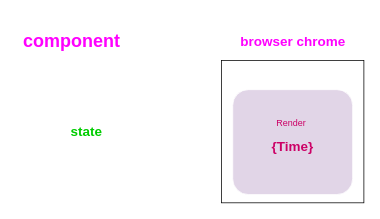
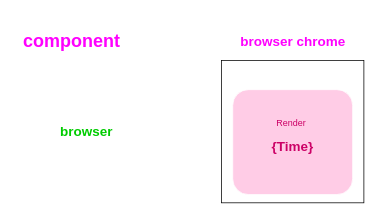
node "state": label "state" -> "browser"
node "Render {Time}": fillcolor #e1d5e7 -> #ffcce6
